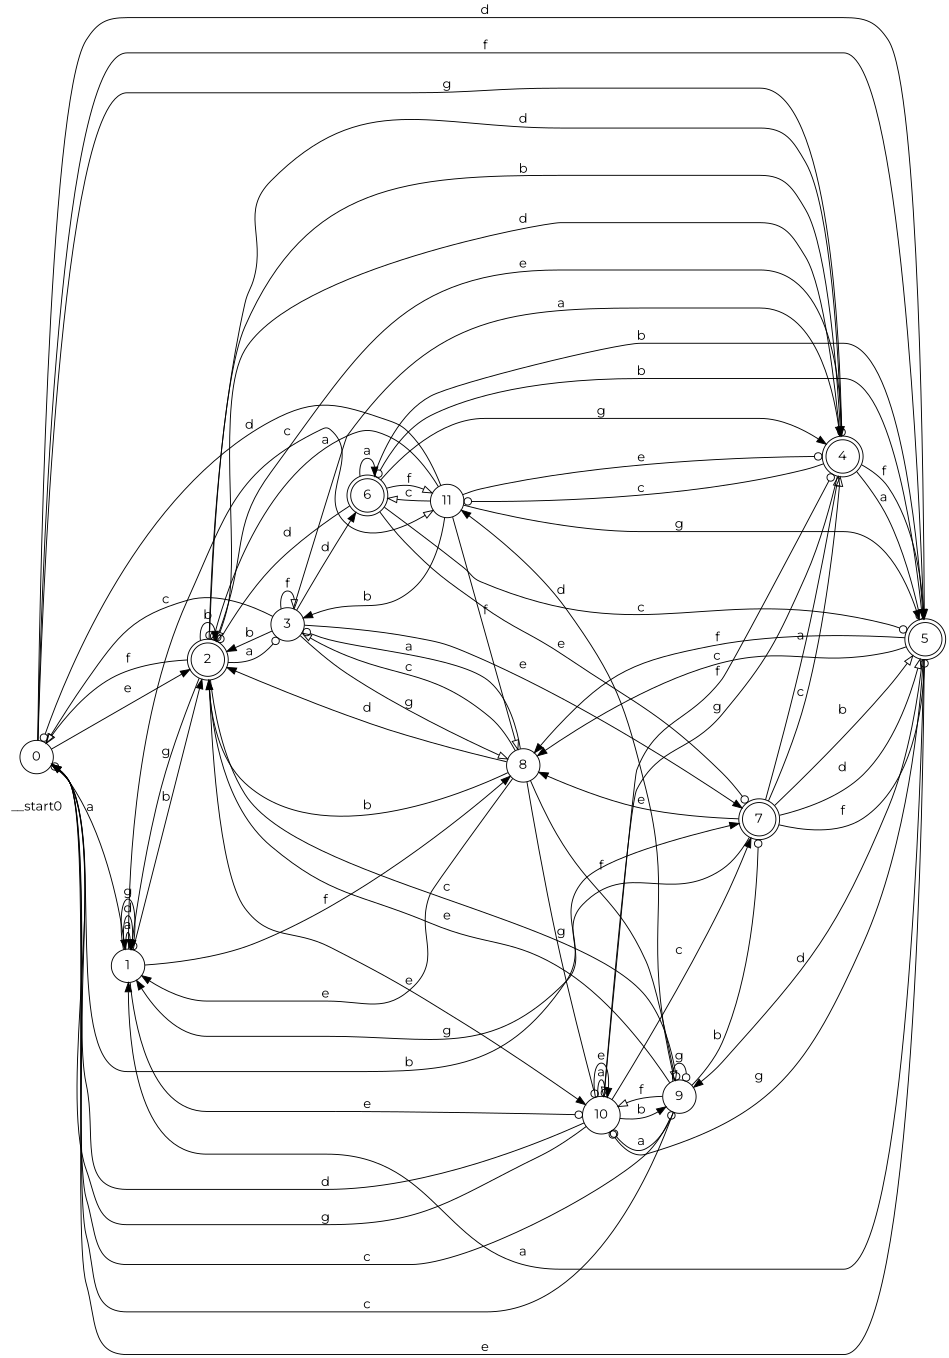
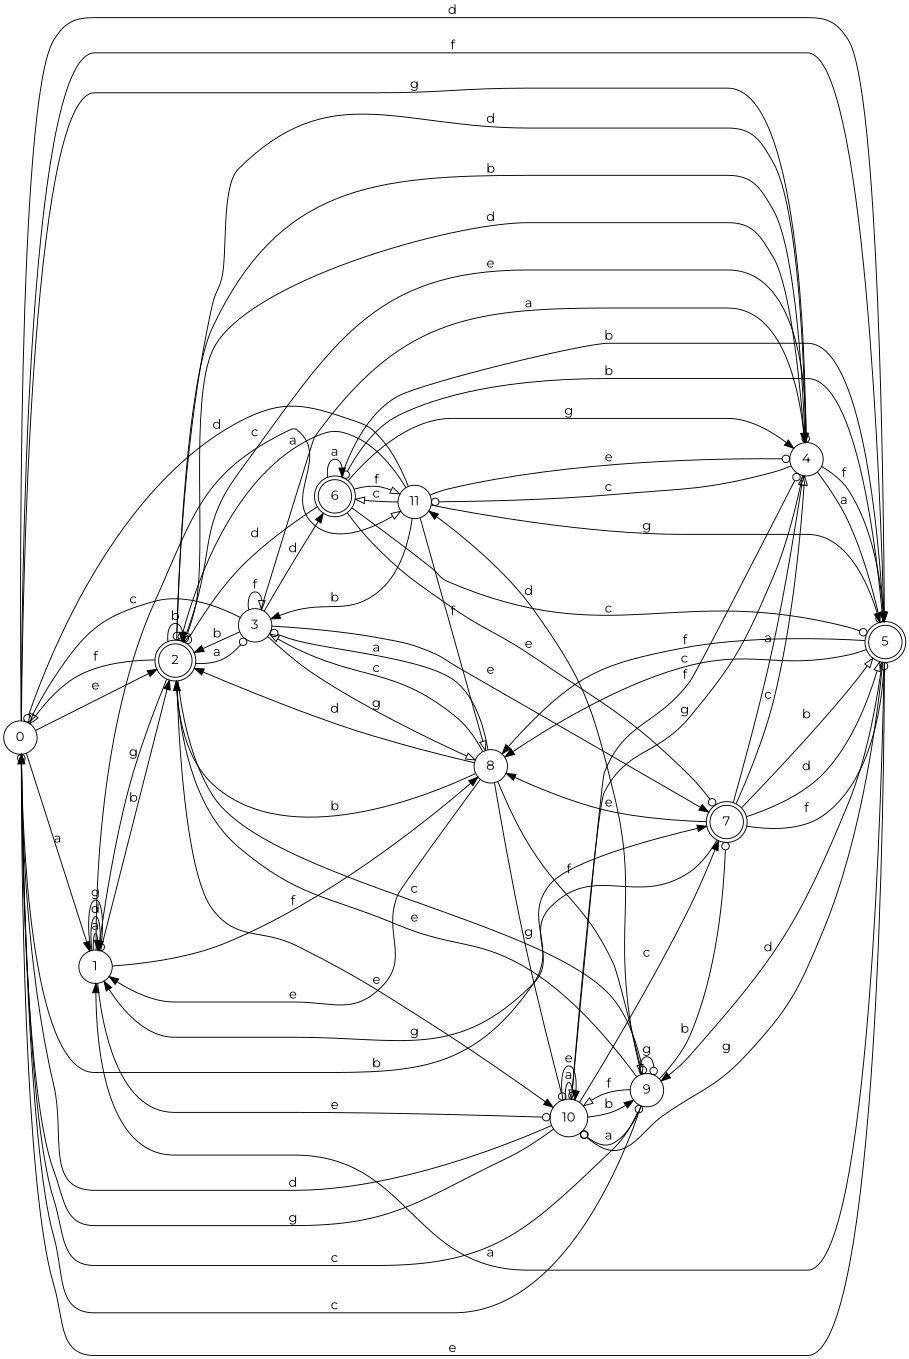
node "4": shape doublecircle -> circle
node "__start0": removed
